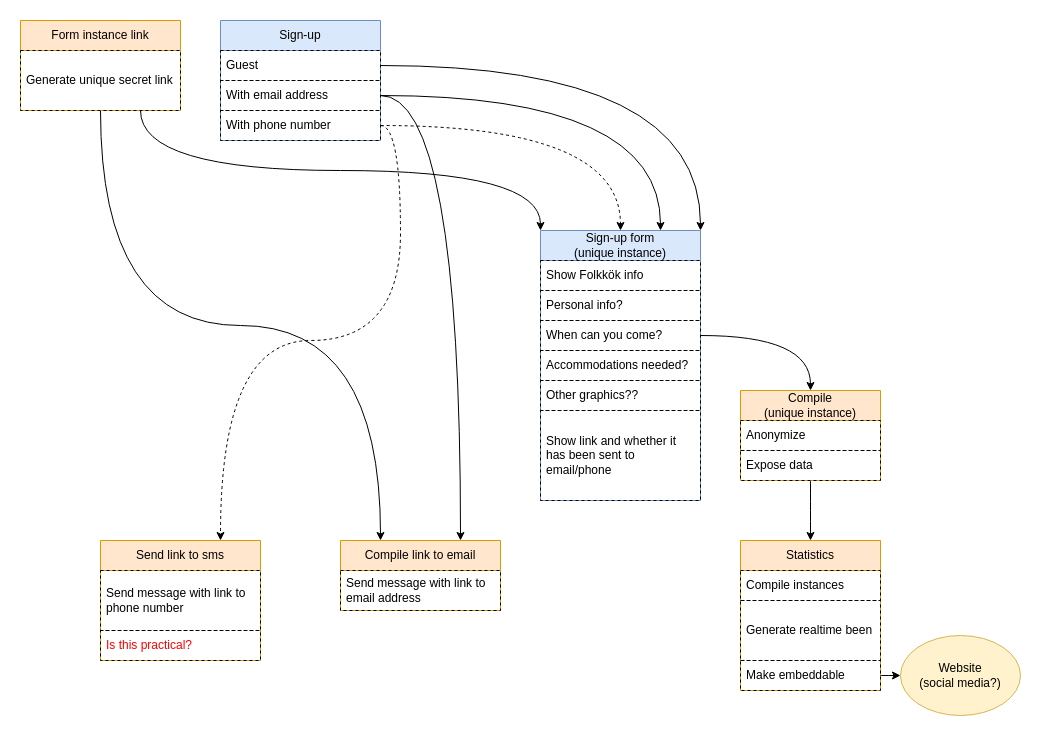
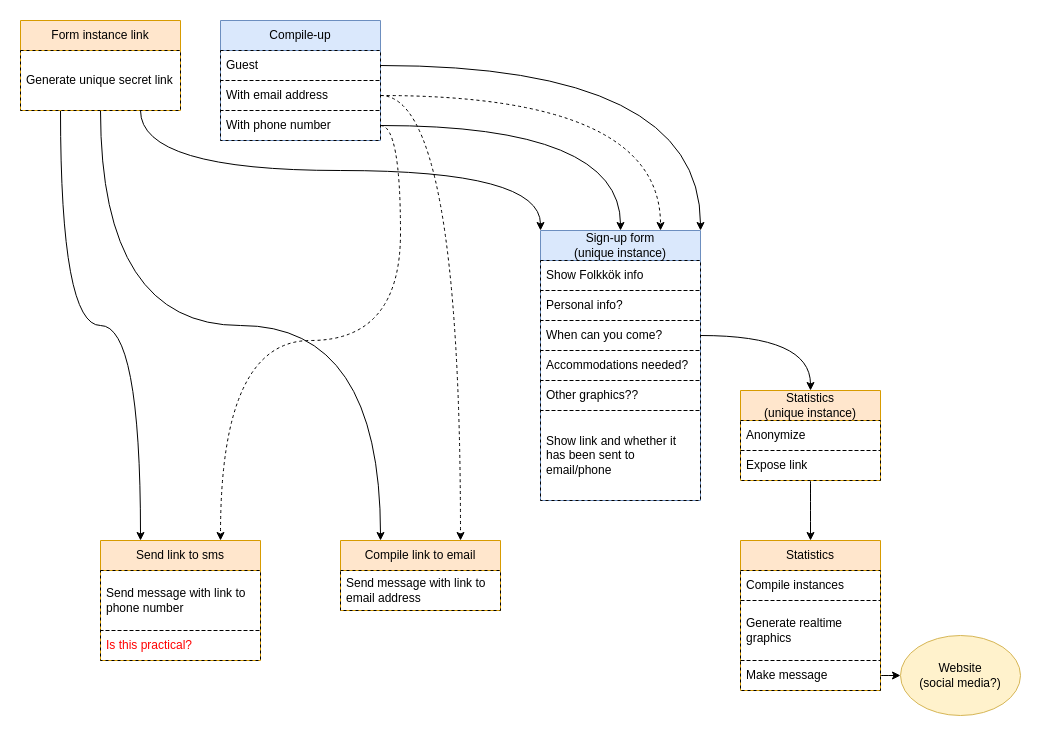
node "Sign-up": label "Sign-up" -> "Compile-up"
edge "With email address" -> "Sign-up form (unique instance)": style solid -> dashed
edge "With phone number" -> "Sign-up form (unique instance)": style dashed -> solid
edge "With email address" -> "Compile link to email": style solid -> dashed
edge "Form instance link" -> "Send link to sms": added
node "Compile (unique instance)": label "Compile (unique instance)" -> "Statistics (unique instance)"
node "Expose data": label "Expose data" -> "Expose link"
node "Generate realtime been": label "Generate realtime been" -> "Generate realtime graphics"
node "Make embeddable": label "Make embeddable" -> "Make message"
